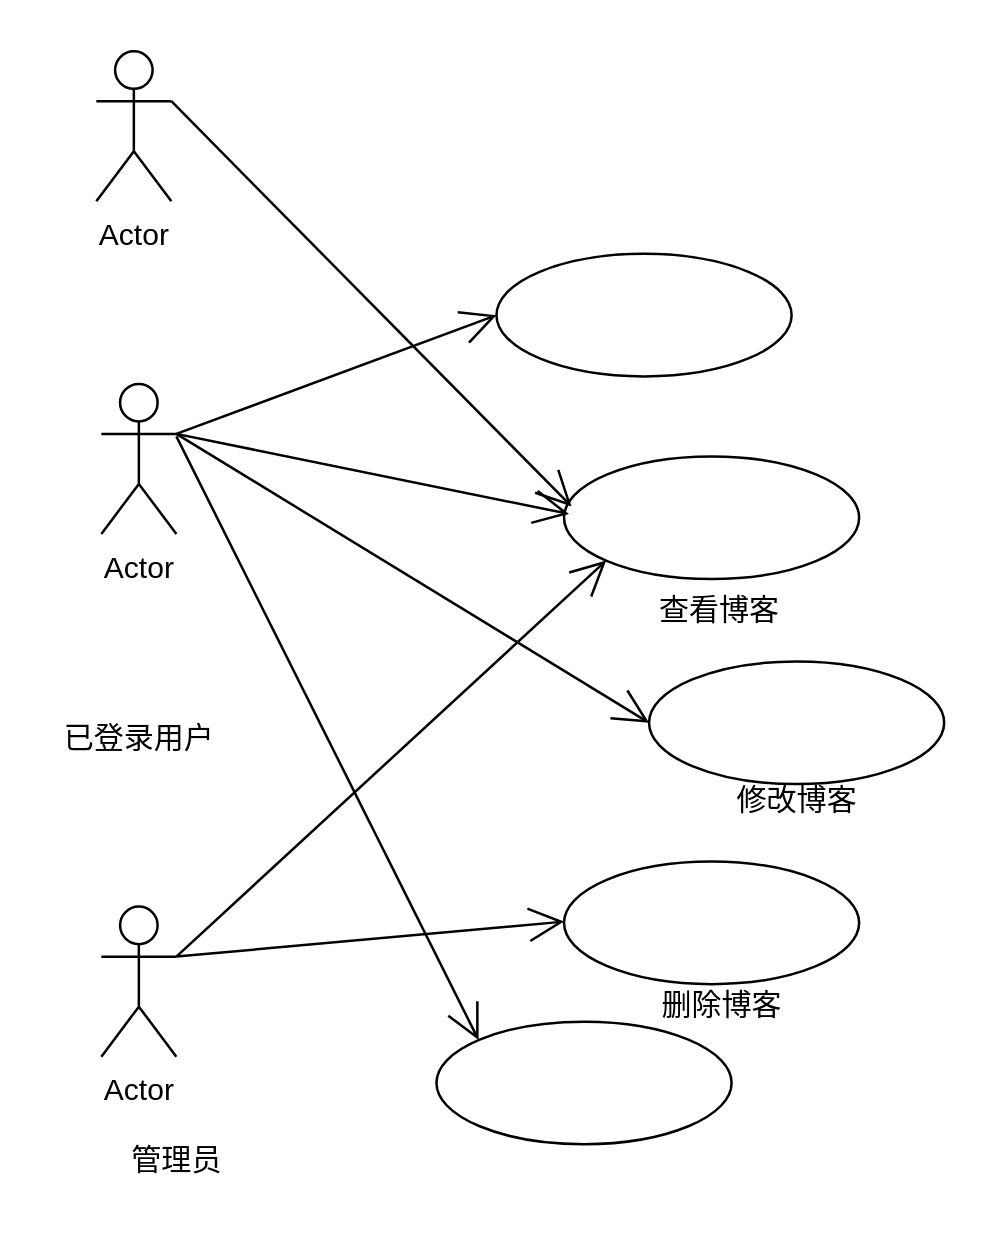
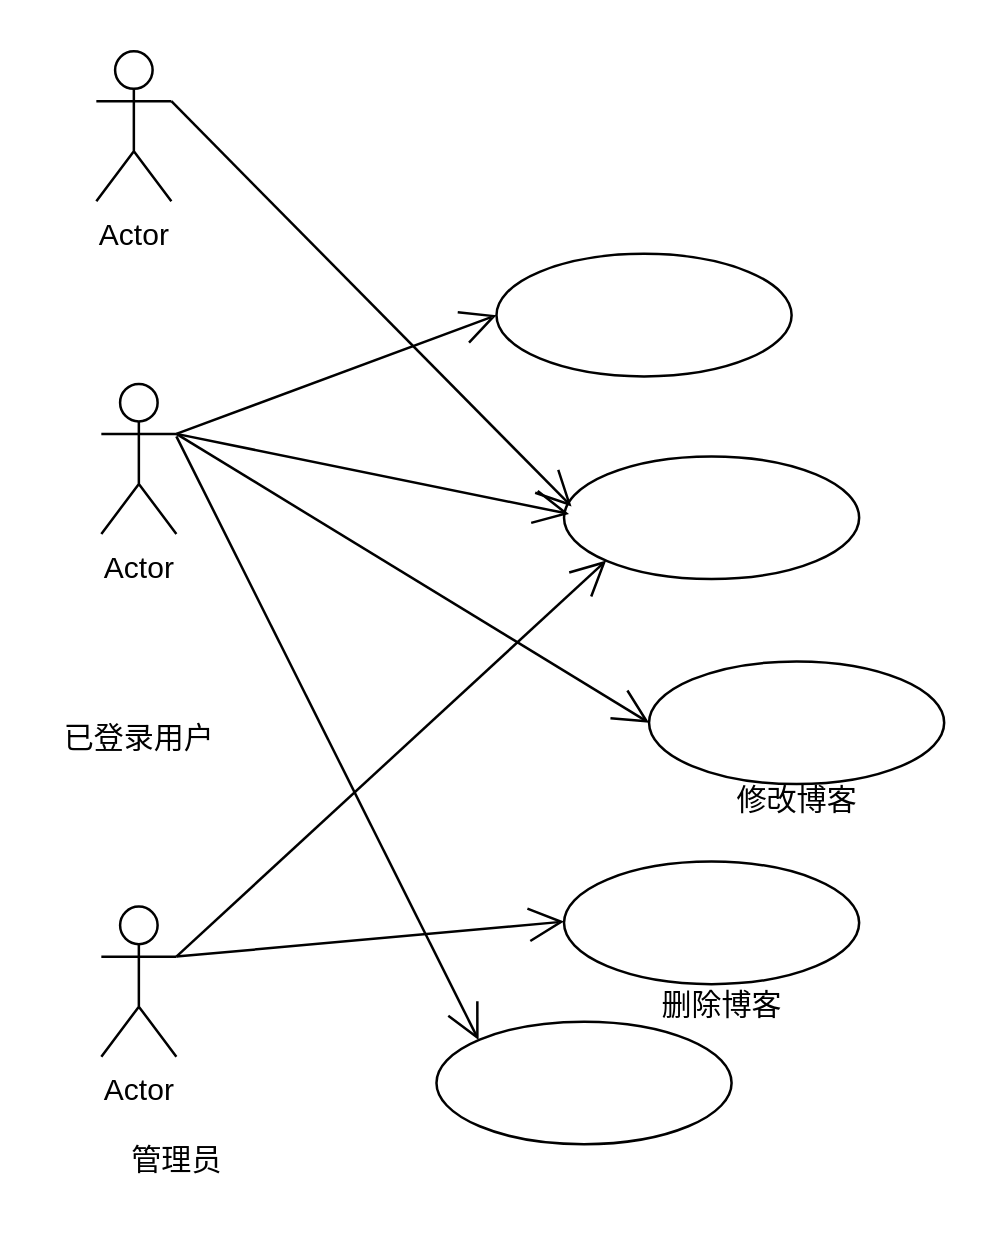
node "查看博客": removed
